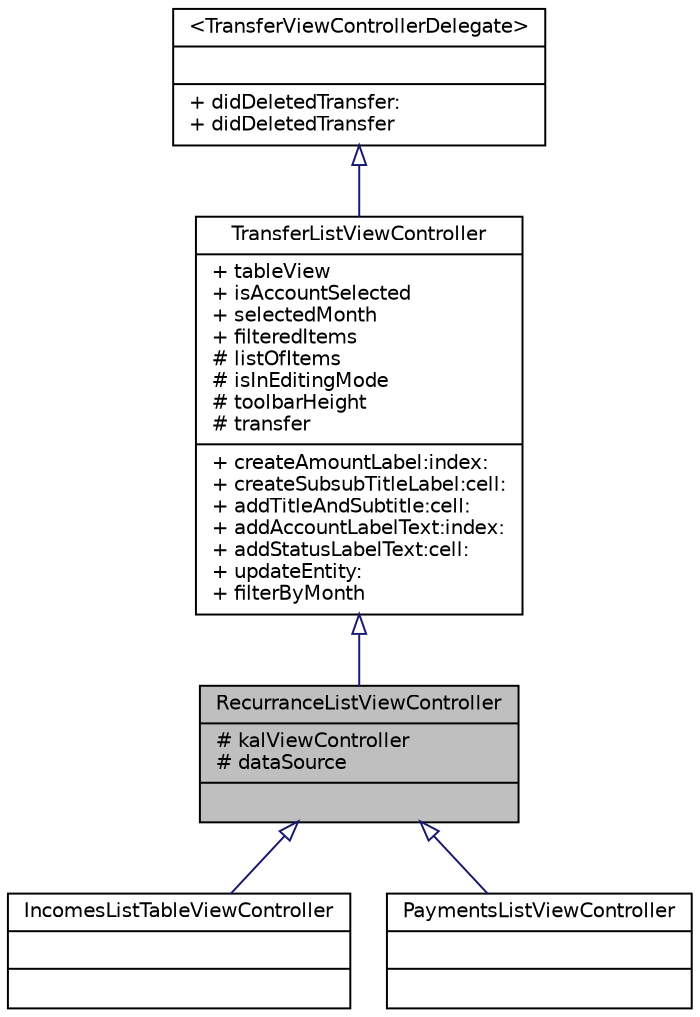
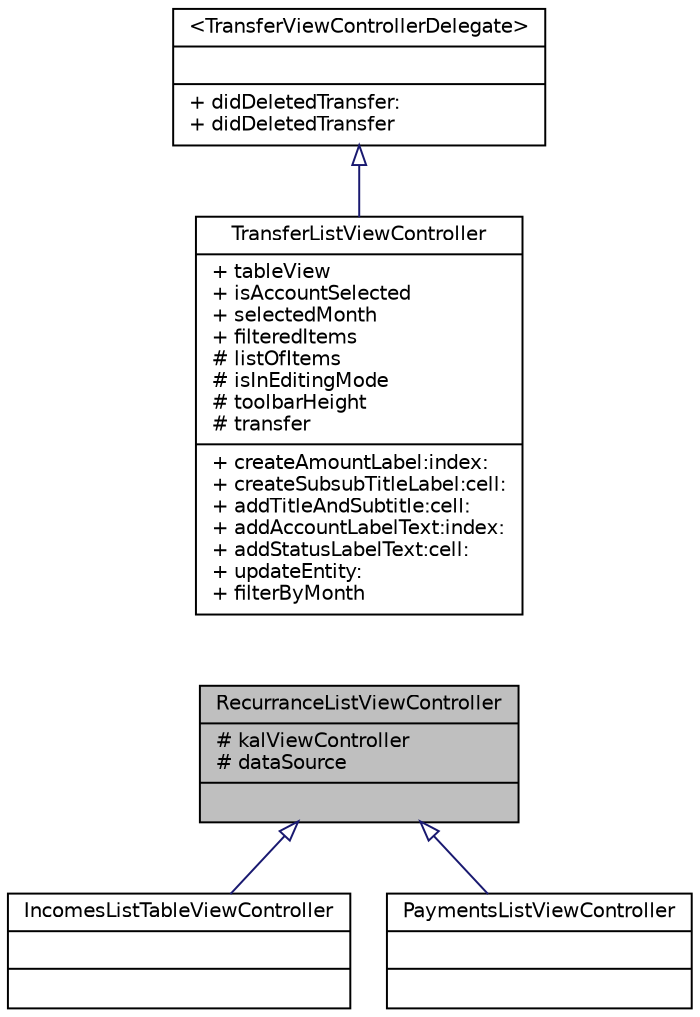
edge "RecurranceListViewController" -> "TransferListViewController": removed
